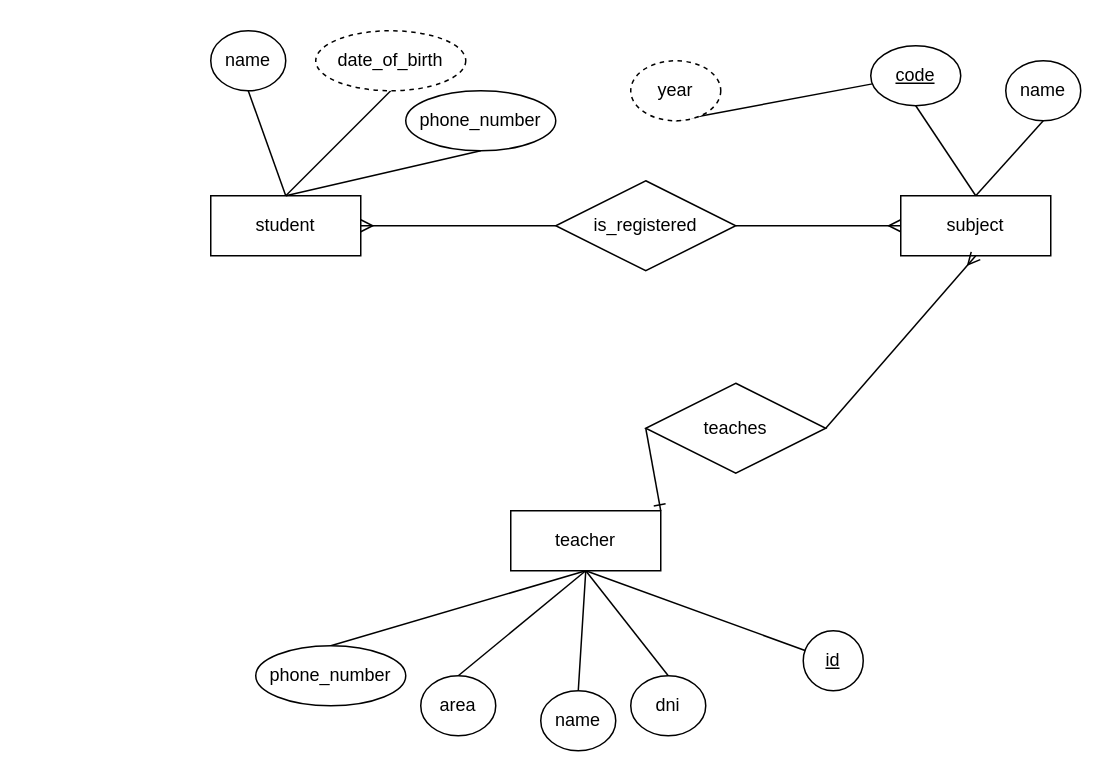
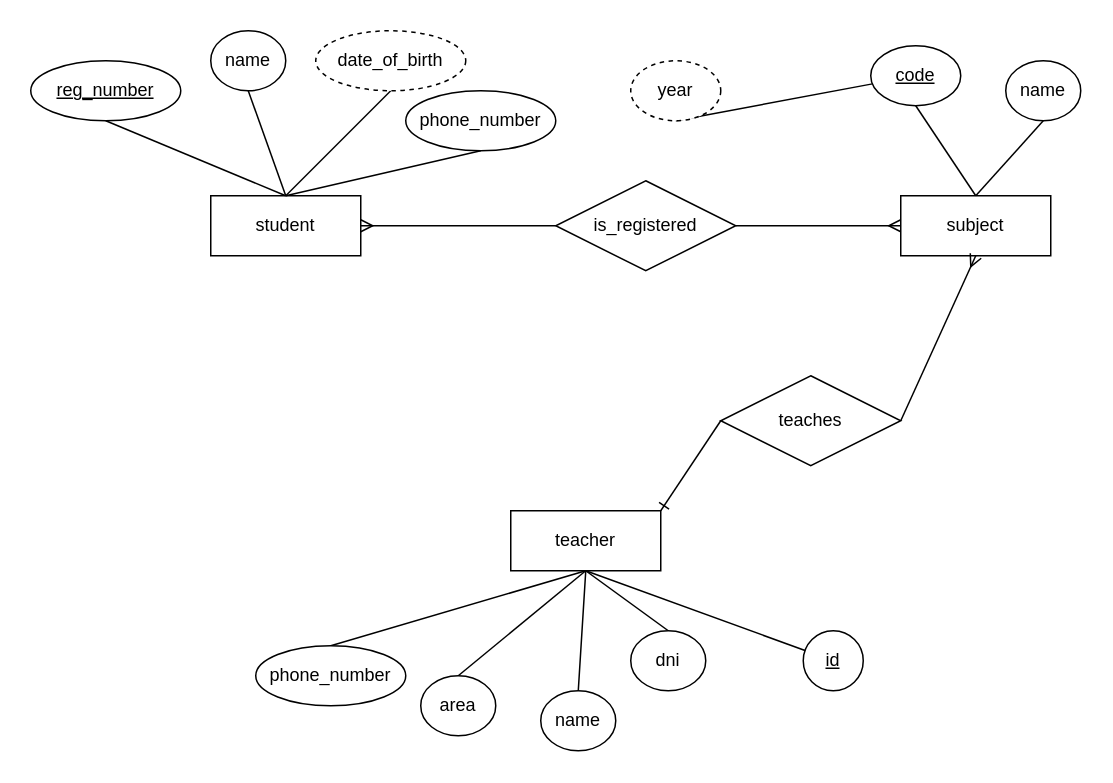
node "reg_number": added
edge "reg_number" -- "student": added
node "teaches": moved (736, 428) -> (811, 421)
node "dni": moved (668, 706) -> (668, 661)
